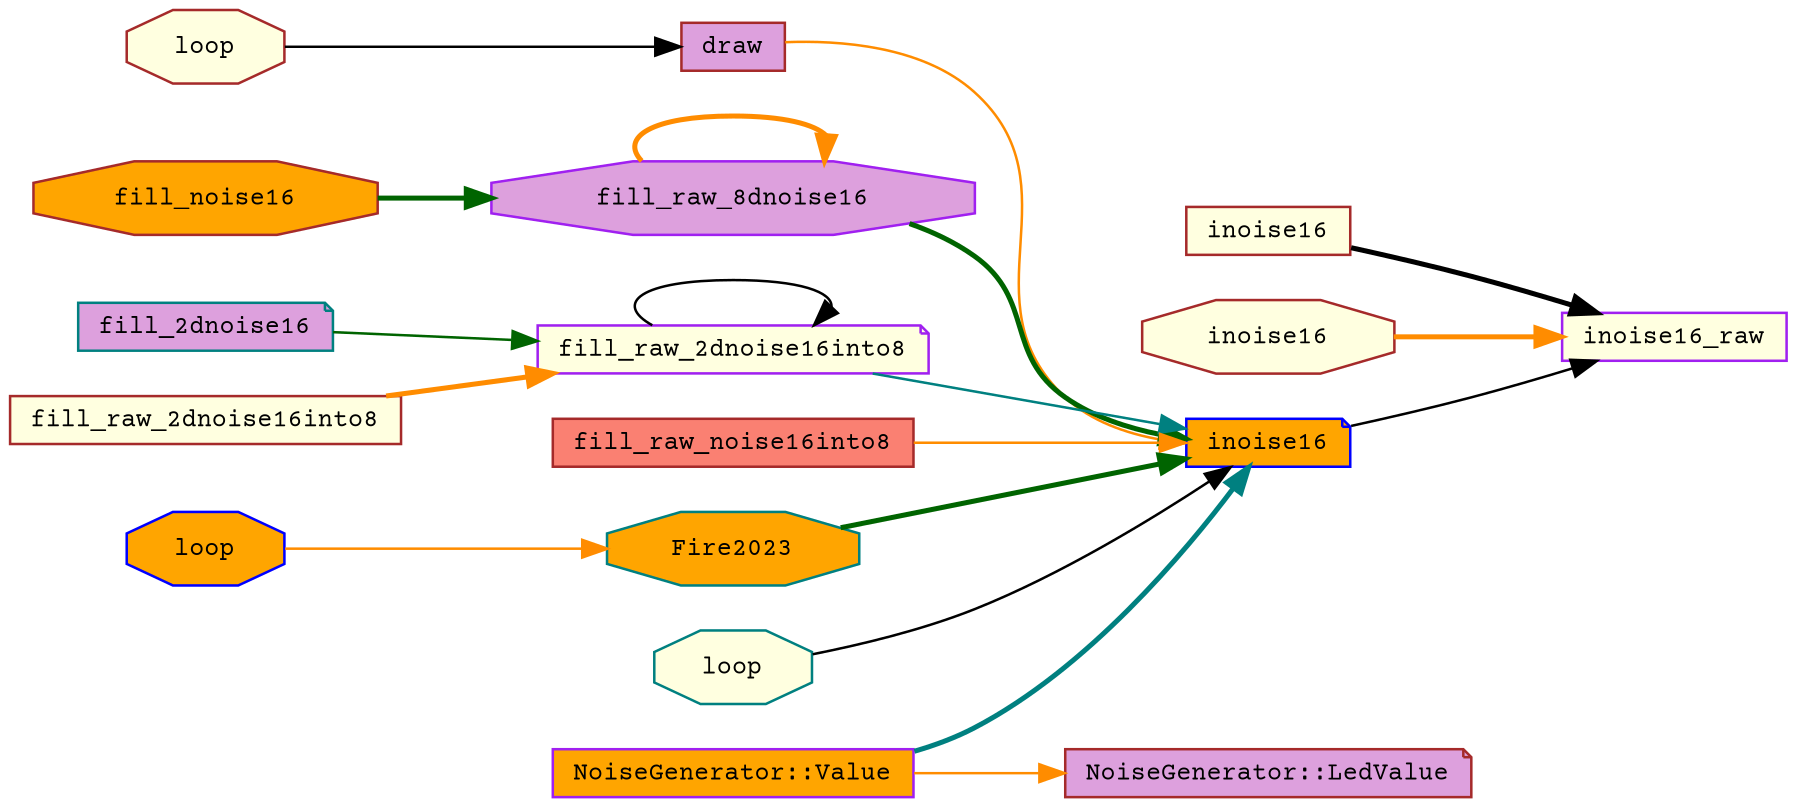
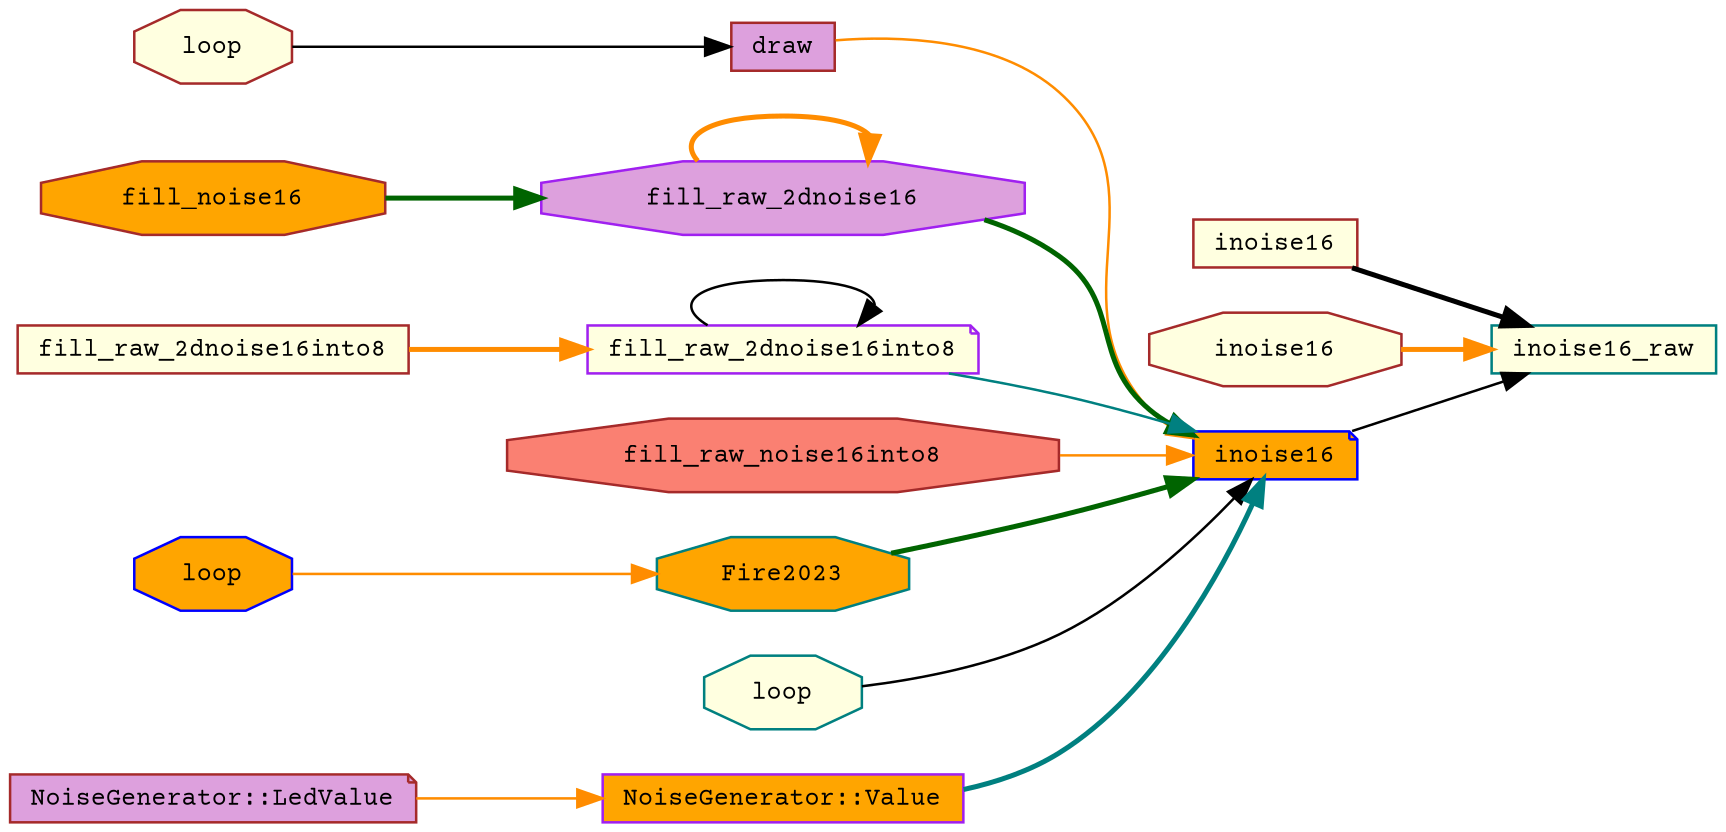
node "fill_raw_8dnoise16": label "fill_raw_8dnoise16" -> "fill_raw_2dnoise16"
node "fill_2dnoise16": removed
node "inoise16_raw": color purple -> teal
node "fill_raw_noise16into8": shape box -> octagon
edge "NoiseGenerator::Value" -> "NoiseGenerator::LedValue": reversed
